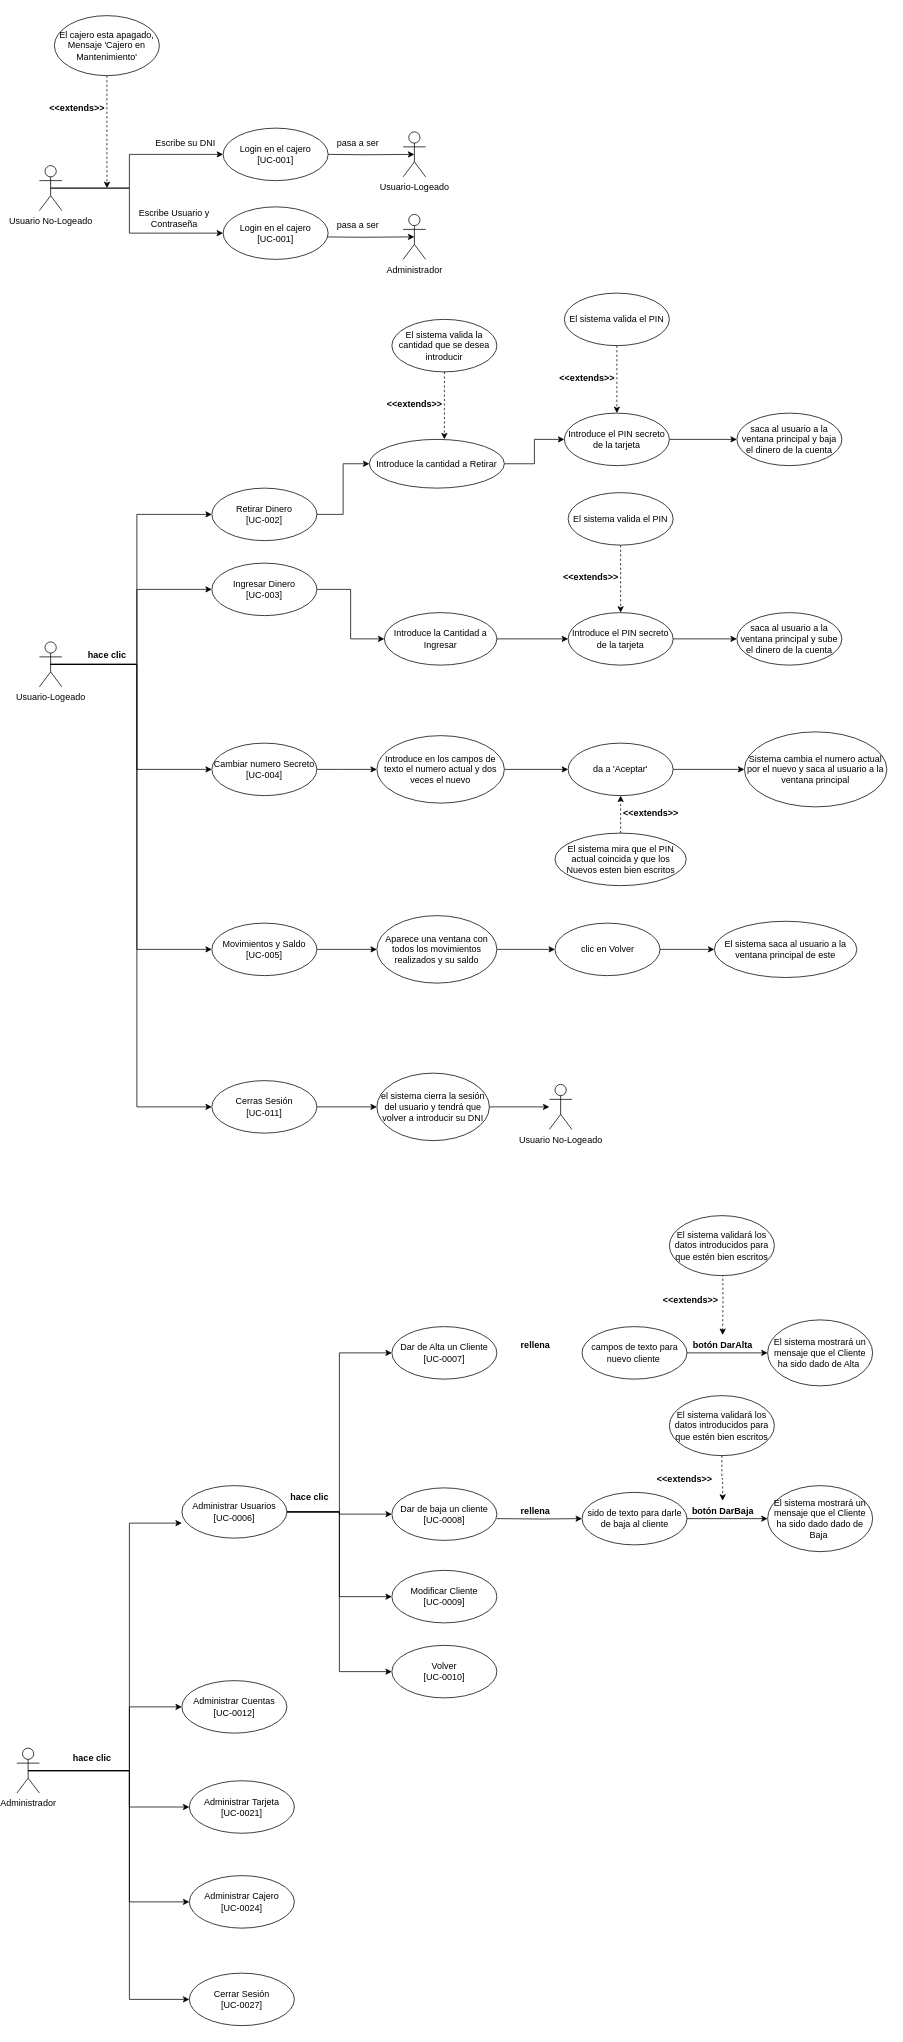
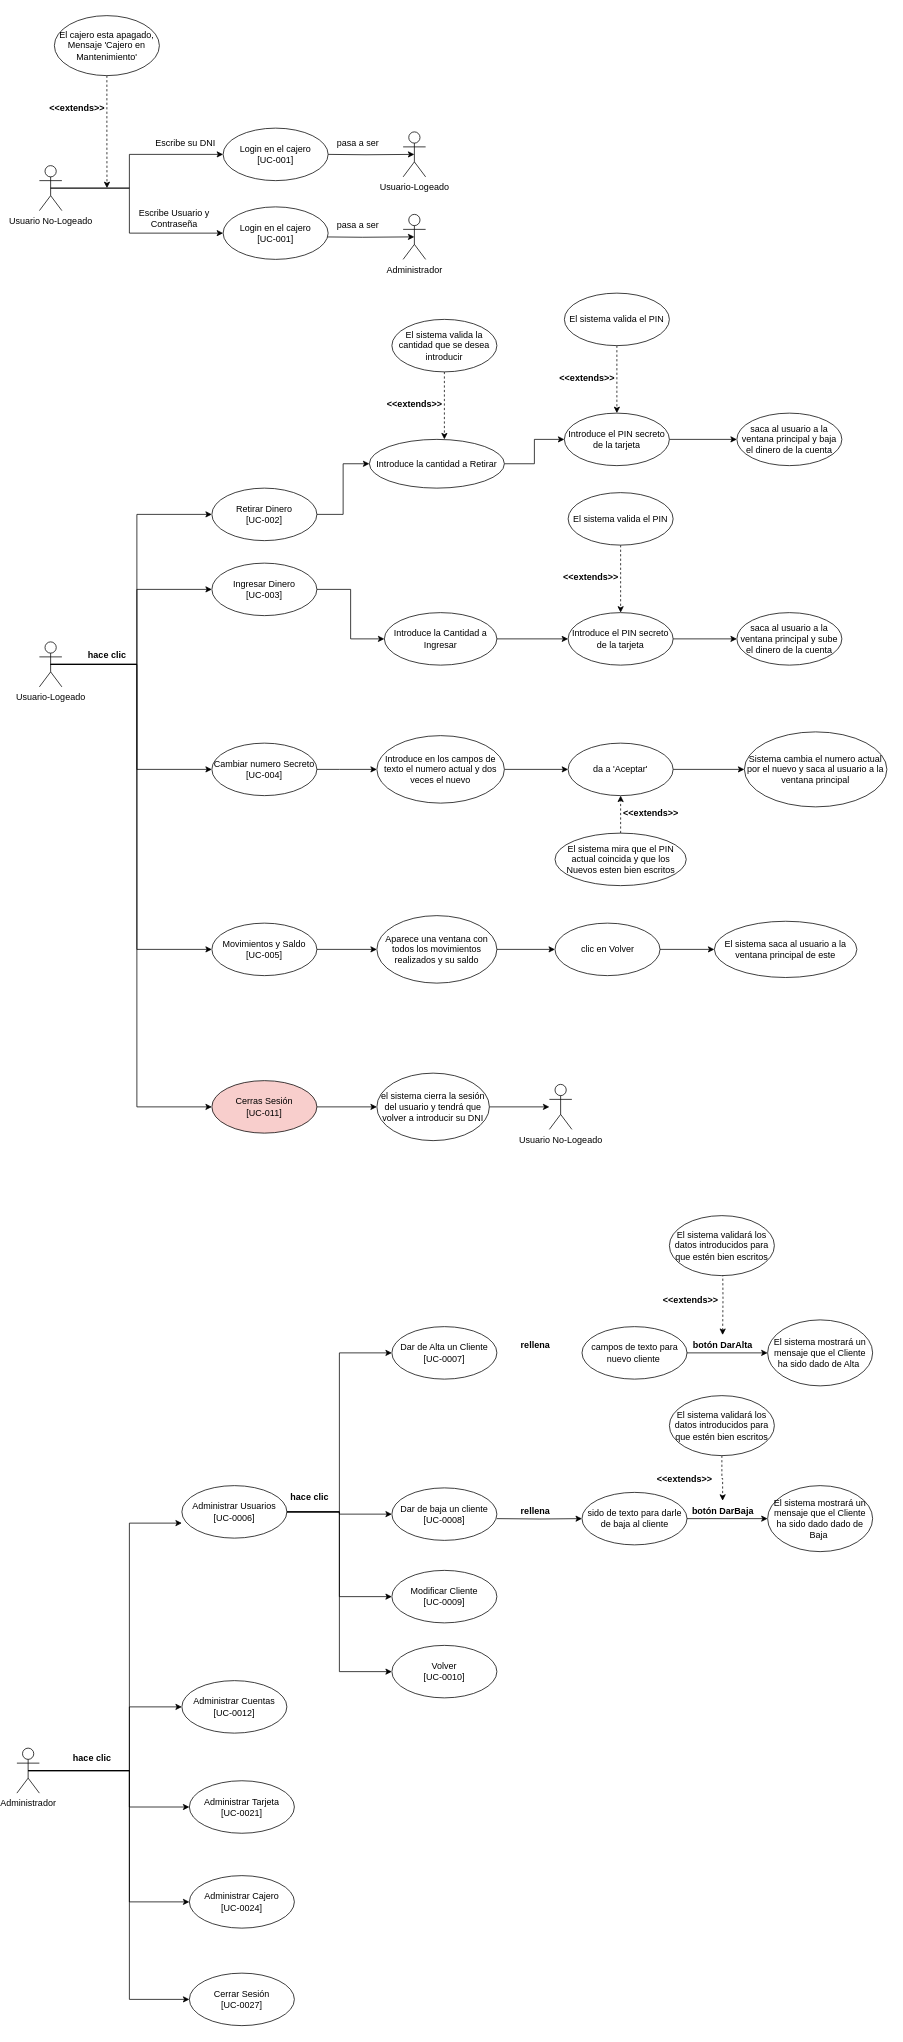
node "Cerras Sesión [UC-011]": fillcolor #ffffff -> #f8cecc
